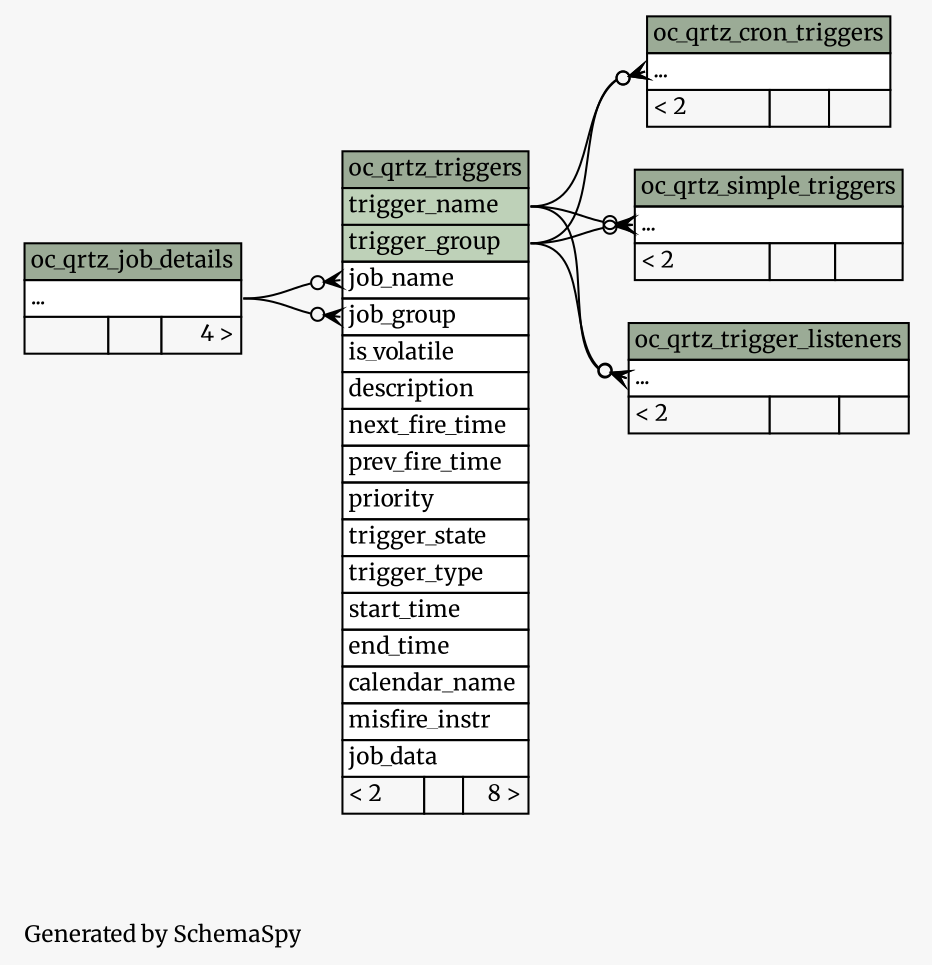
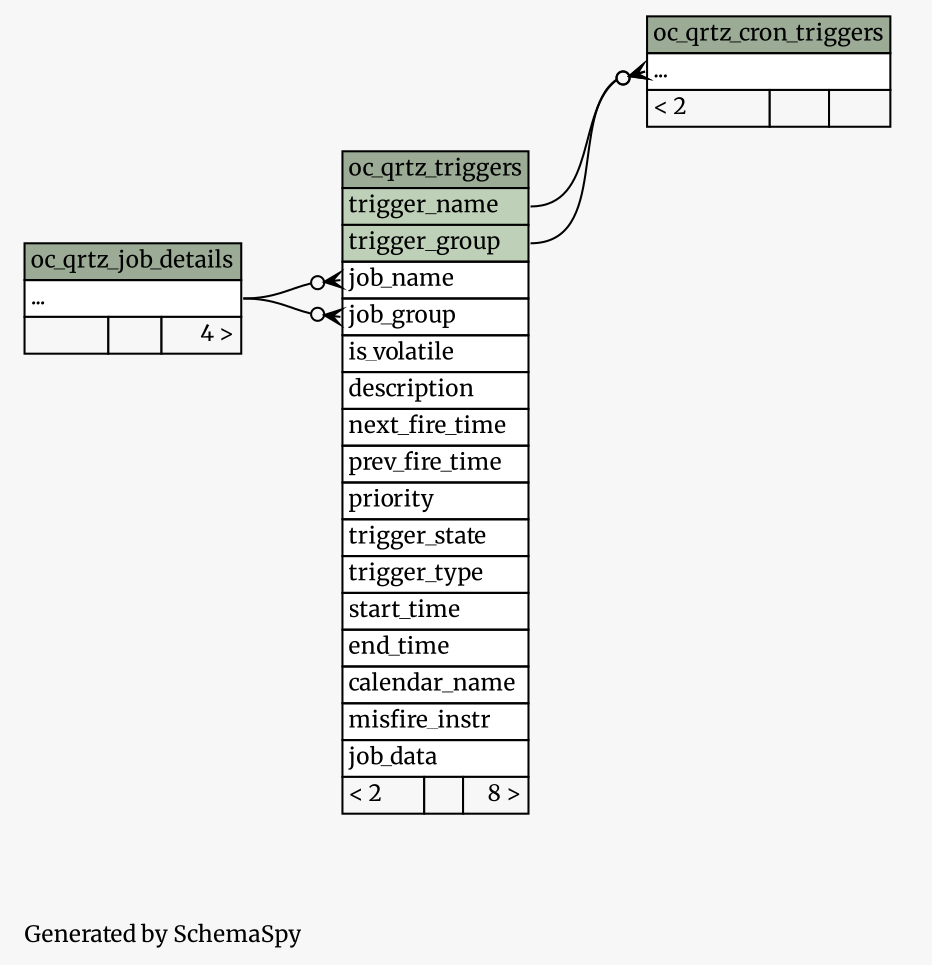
node "oc_qrtz_simple_triggers": removed
node "oc_qrtz_trigger_listeners": removed
